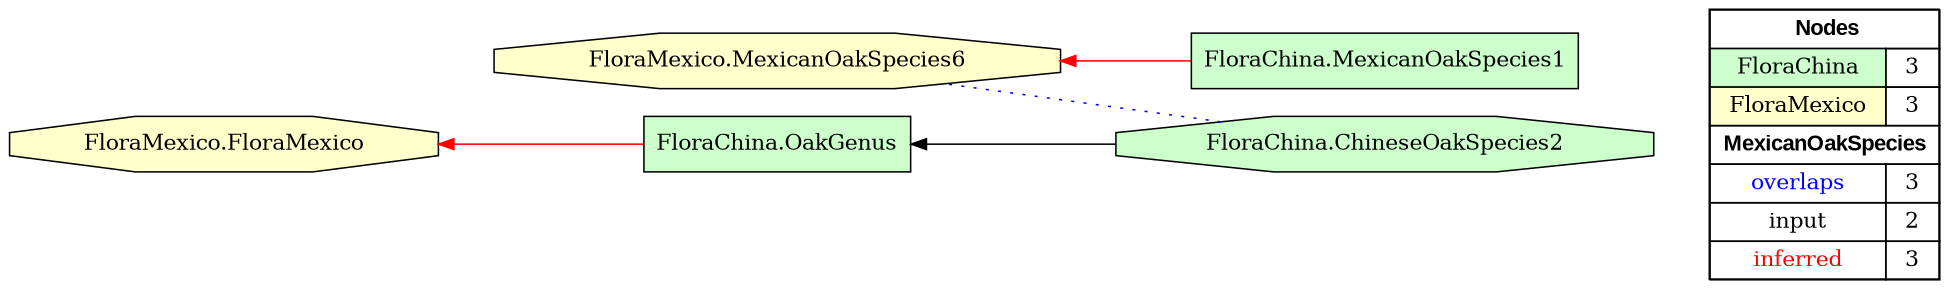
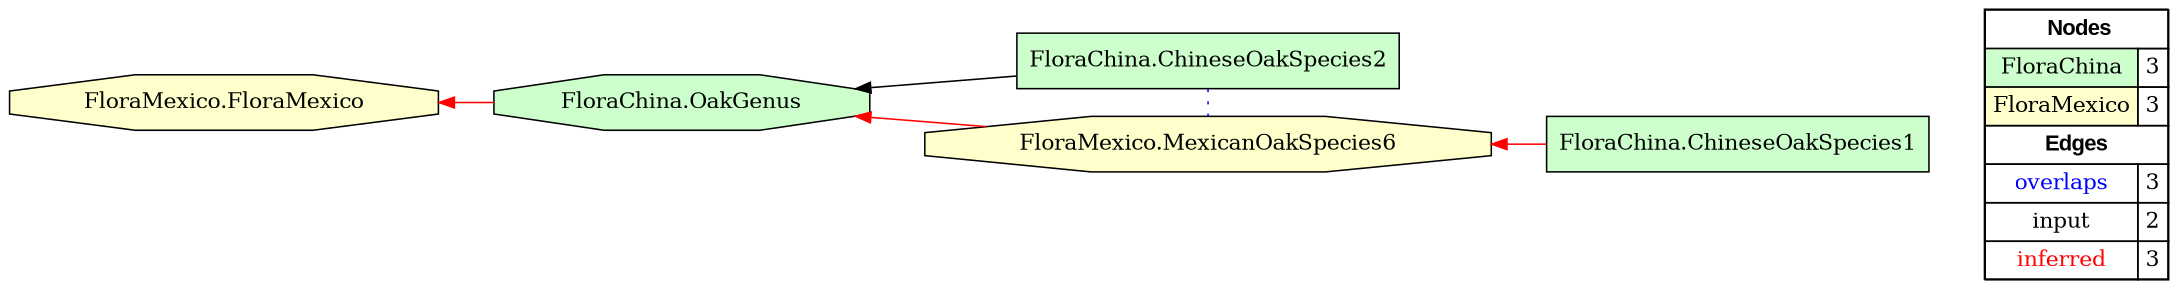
node "FloraChina.MexicanOakSpecies1": label "FloraChina.MexicanOakSpecies1" -> "FloraChina.ChineseOakSpecies1"
edge "FloraMexico.MexicanOakSpecies6" -> "FloraChina.OakGenus": added
node "FloraChina.OakGenus": shape box -> octagon
node "FloraChina.ChineseOakSpecies2": shape octagon -> box
node "Nodes": text "MexicanOakSpecies" -> "Edges"
